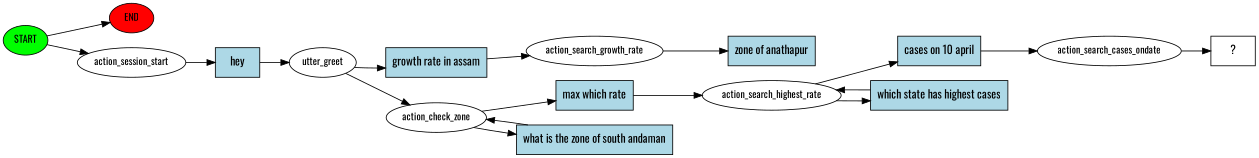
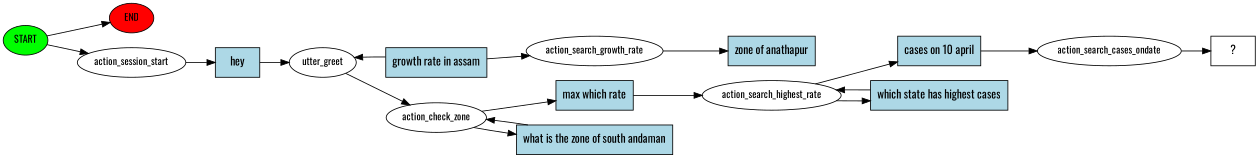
edge "utter_greet" -> "growth rate in assam": reversed
